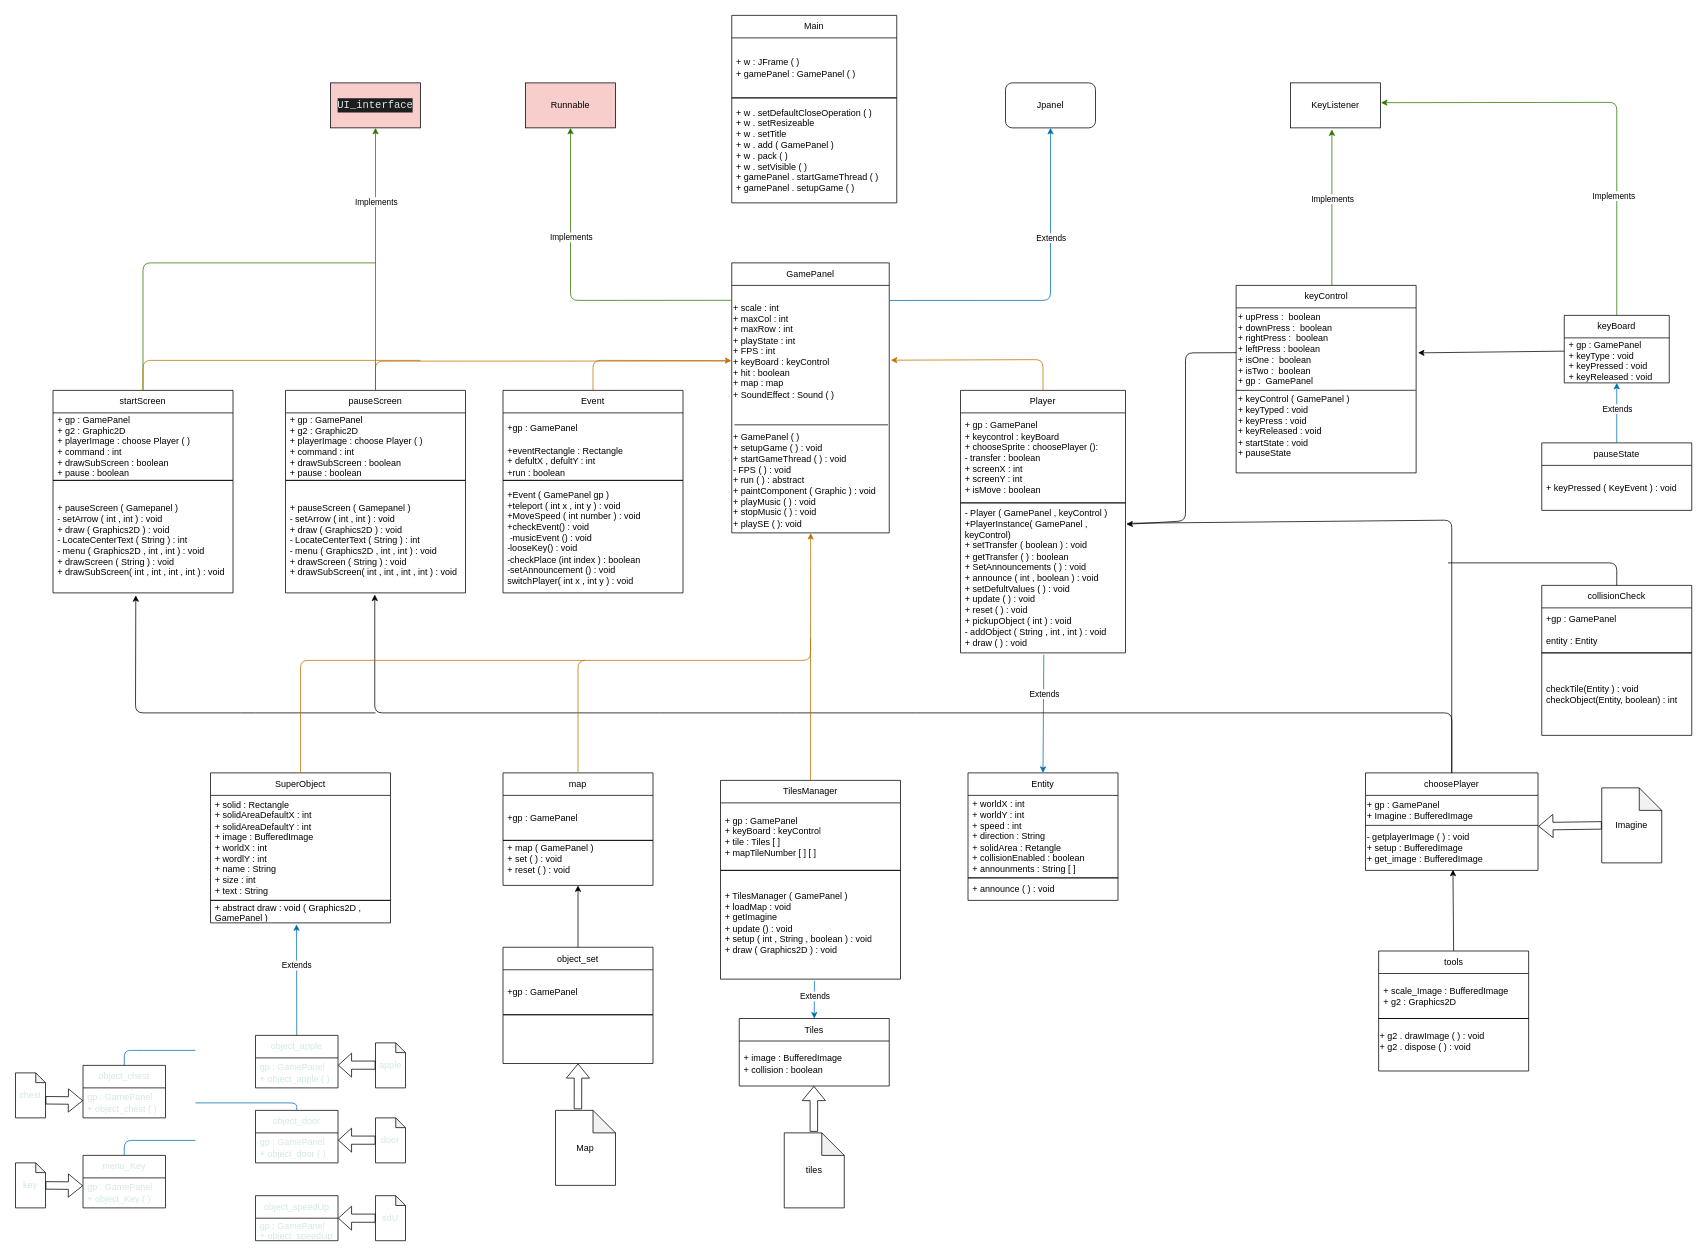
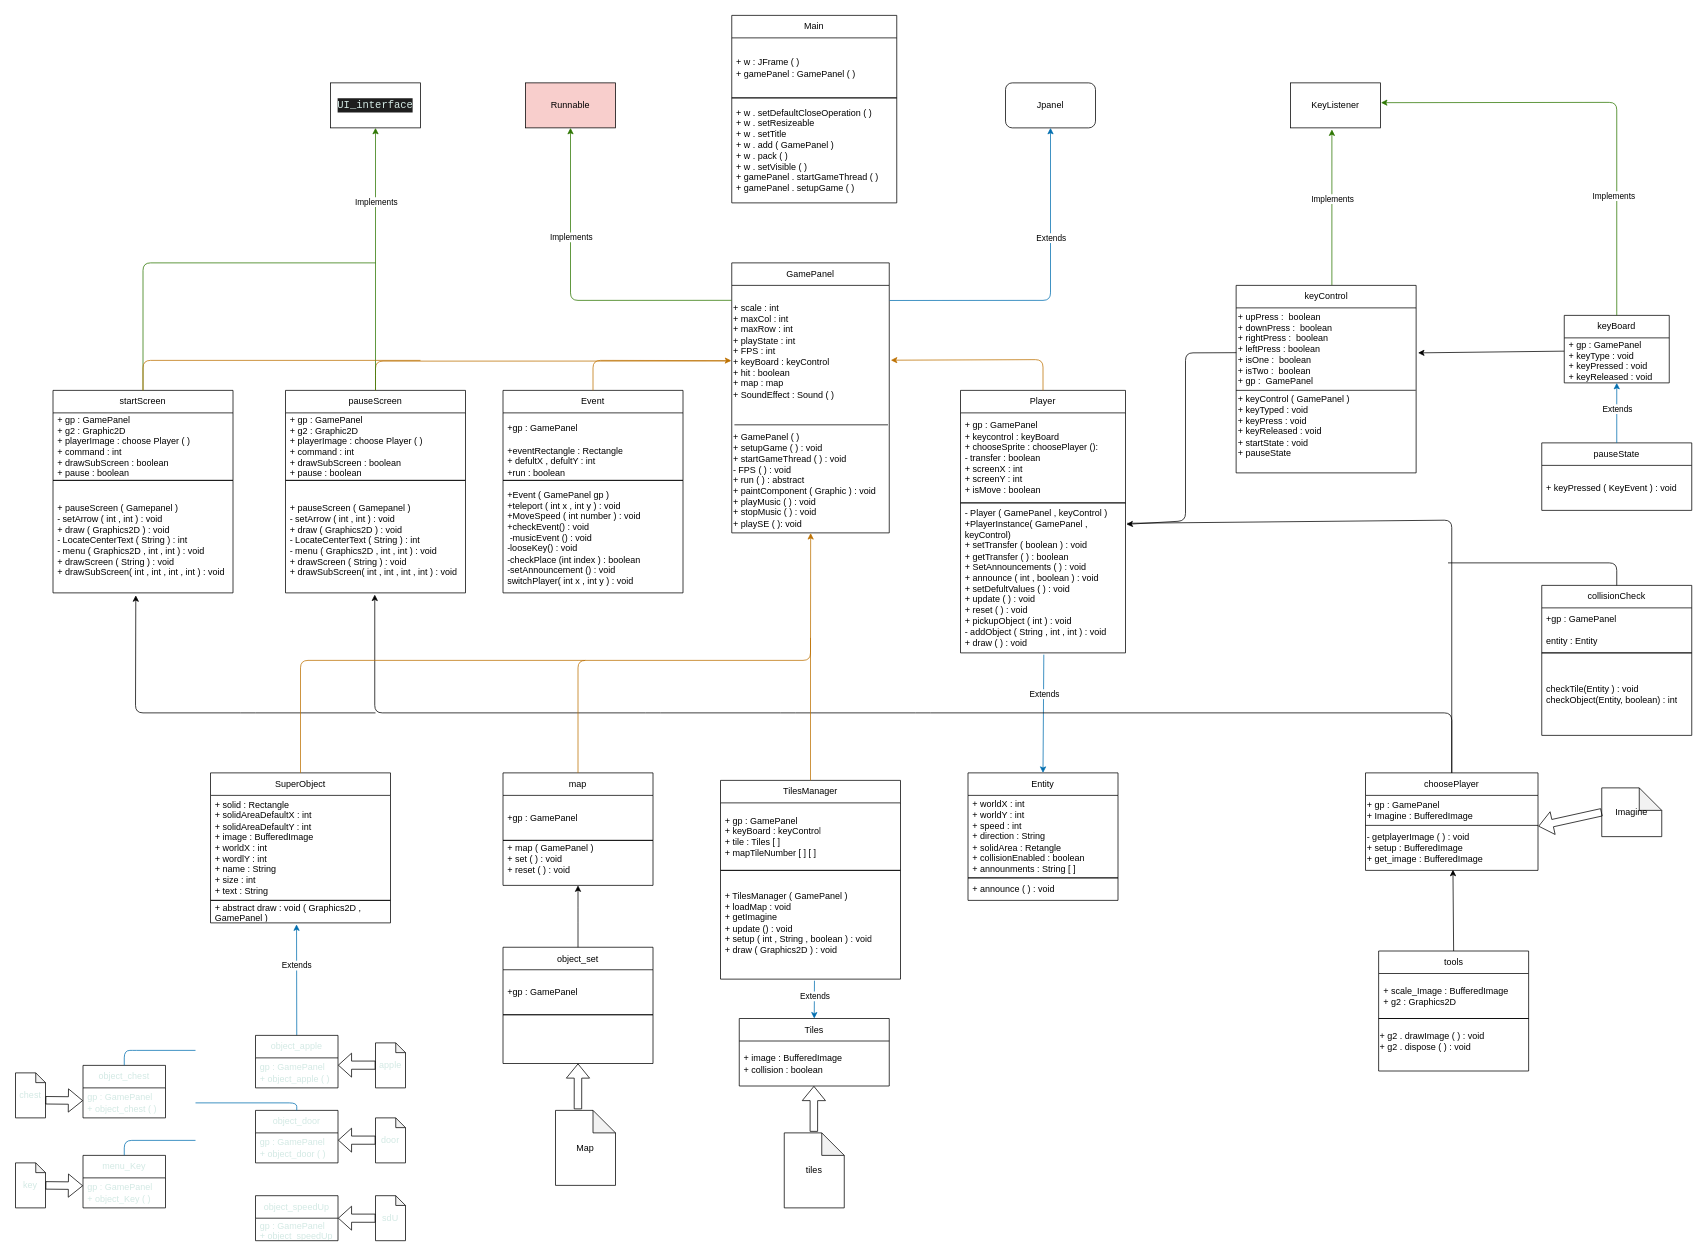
node "UI_interface": fillcolor #f8cecc -> #ffffff
node "Imagine": size 60x75 -> 60x49
